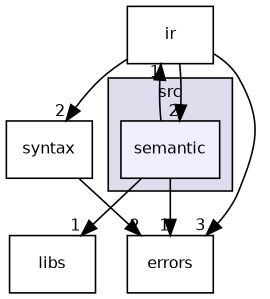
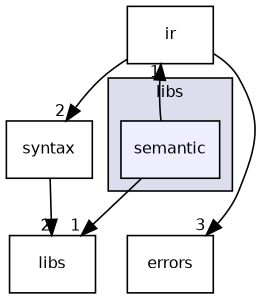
edge "ir" -> "semantic": removed
cluster "src": label "src" -> "libs"
edge "syntax" -> "errors": now "syntax" -> "libs"
edge "semantic" -> "errors": removed
